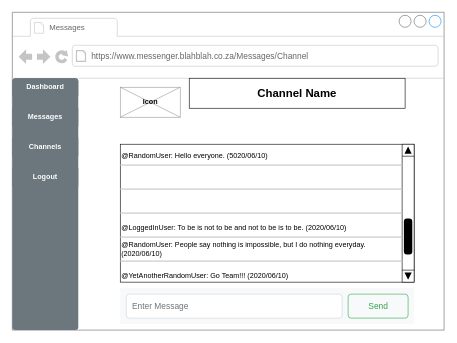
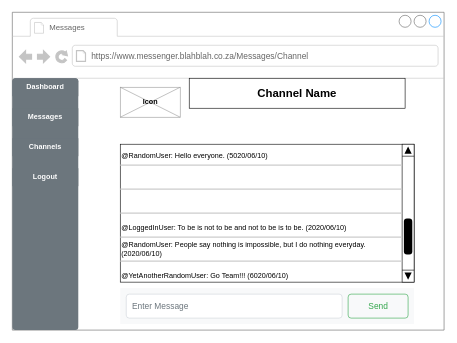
node "@YetAnotherRandomUser: Go Team!!! (2020/06/10)": label "@YetAnotherRandomUser: Go Team!!! (2020/06/10)" -> "@YetAnotherRandomUser: Go Team!!! (6020/06/10)"
